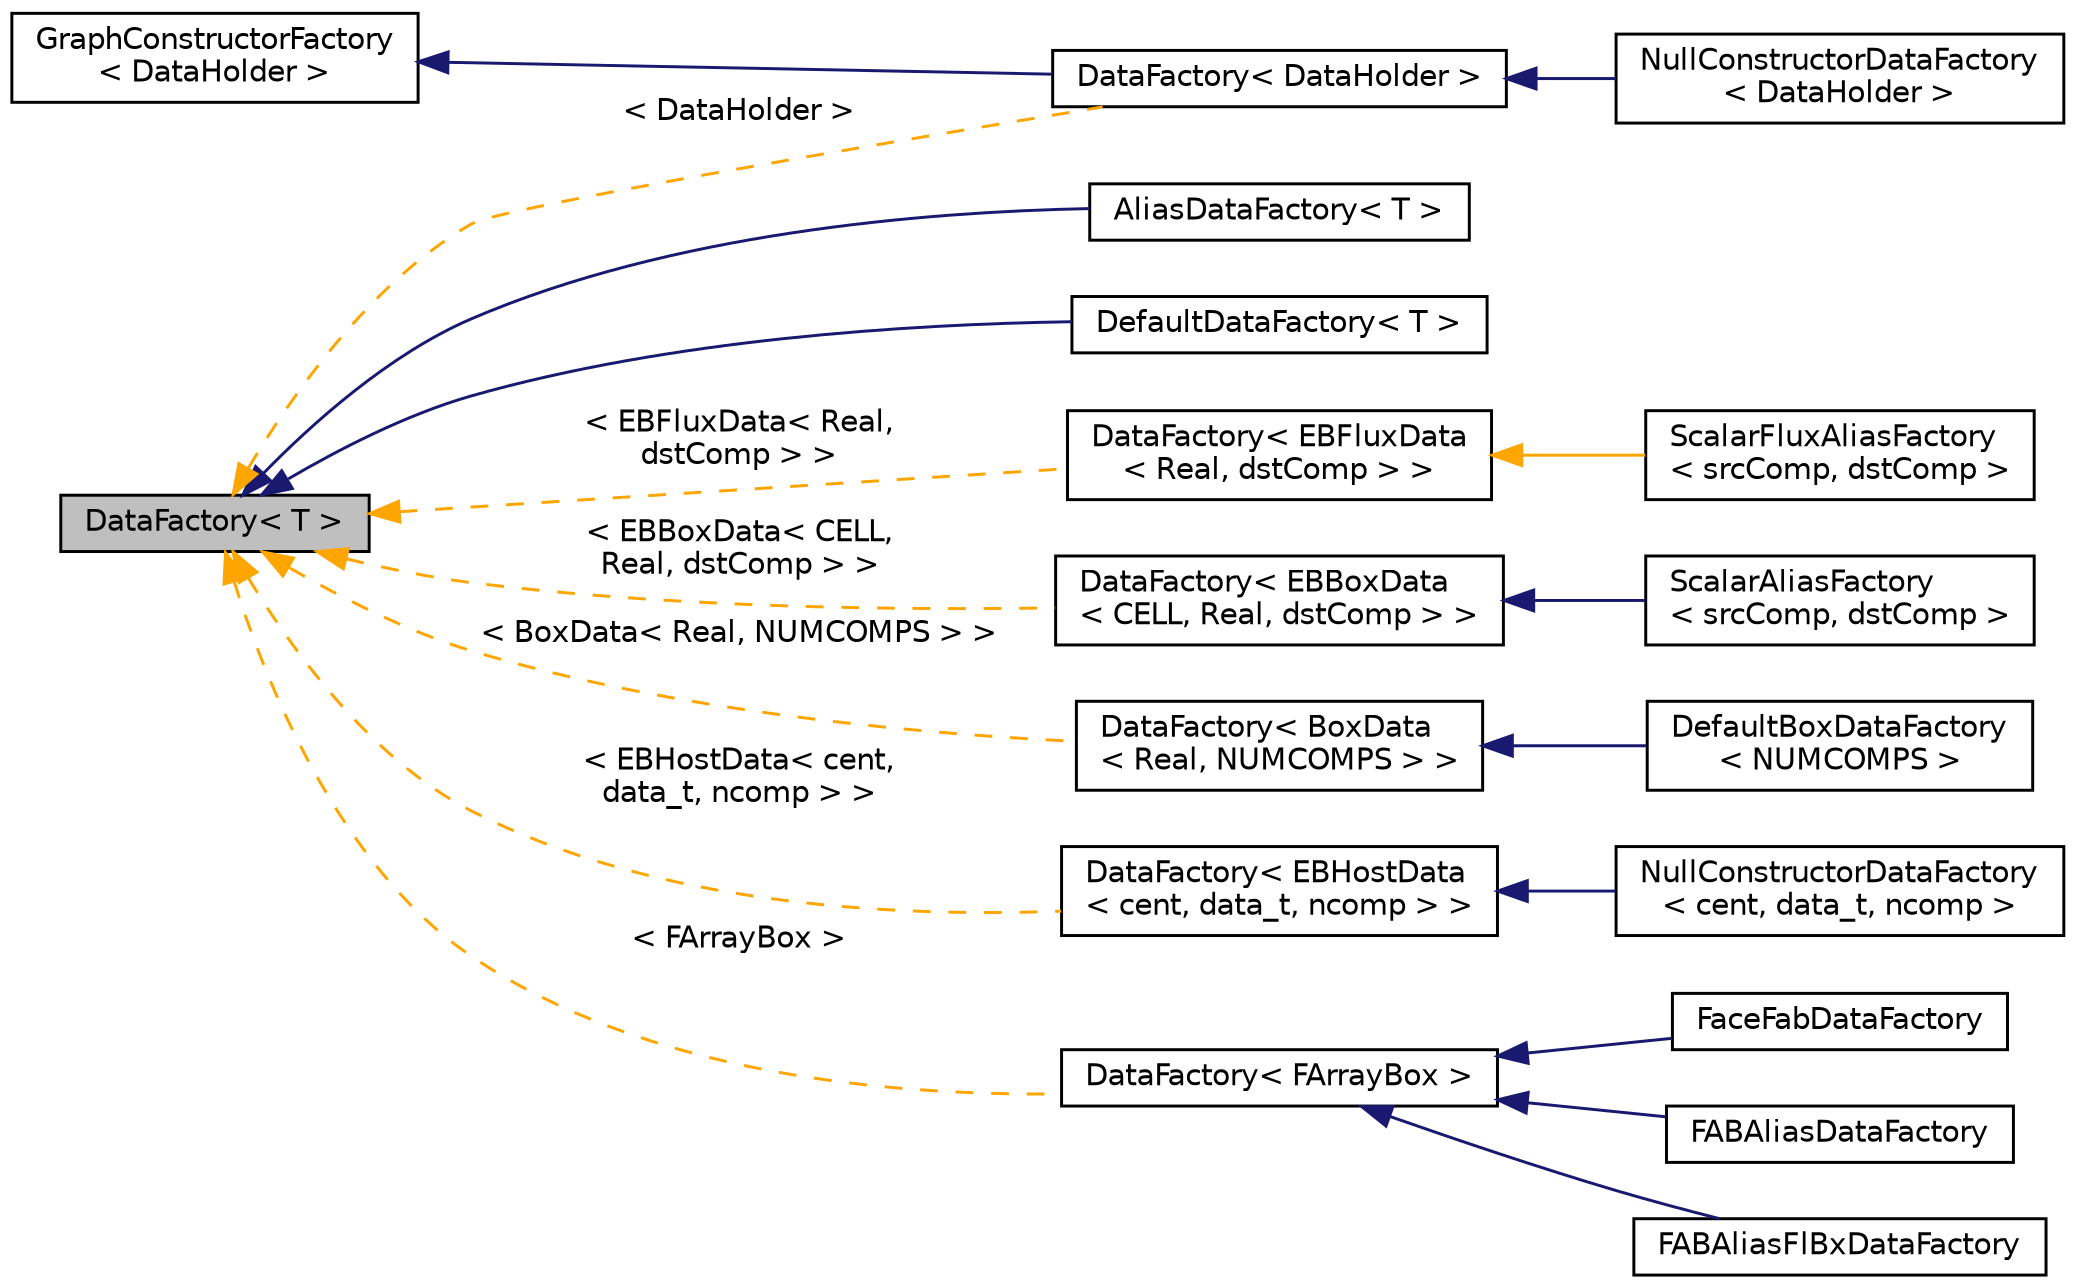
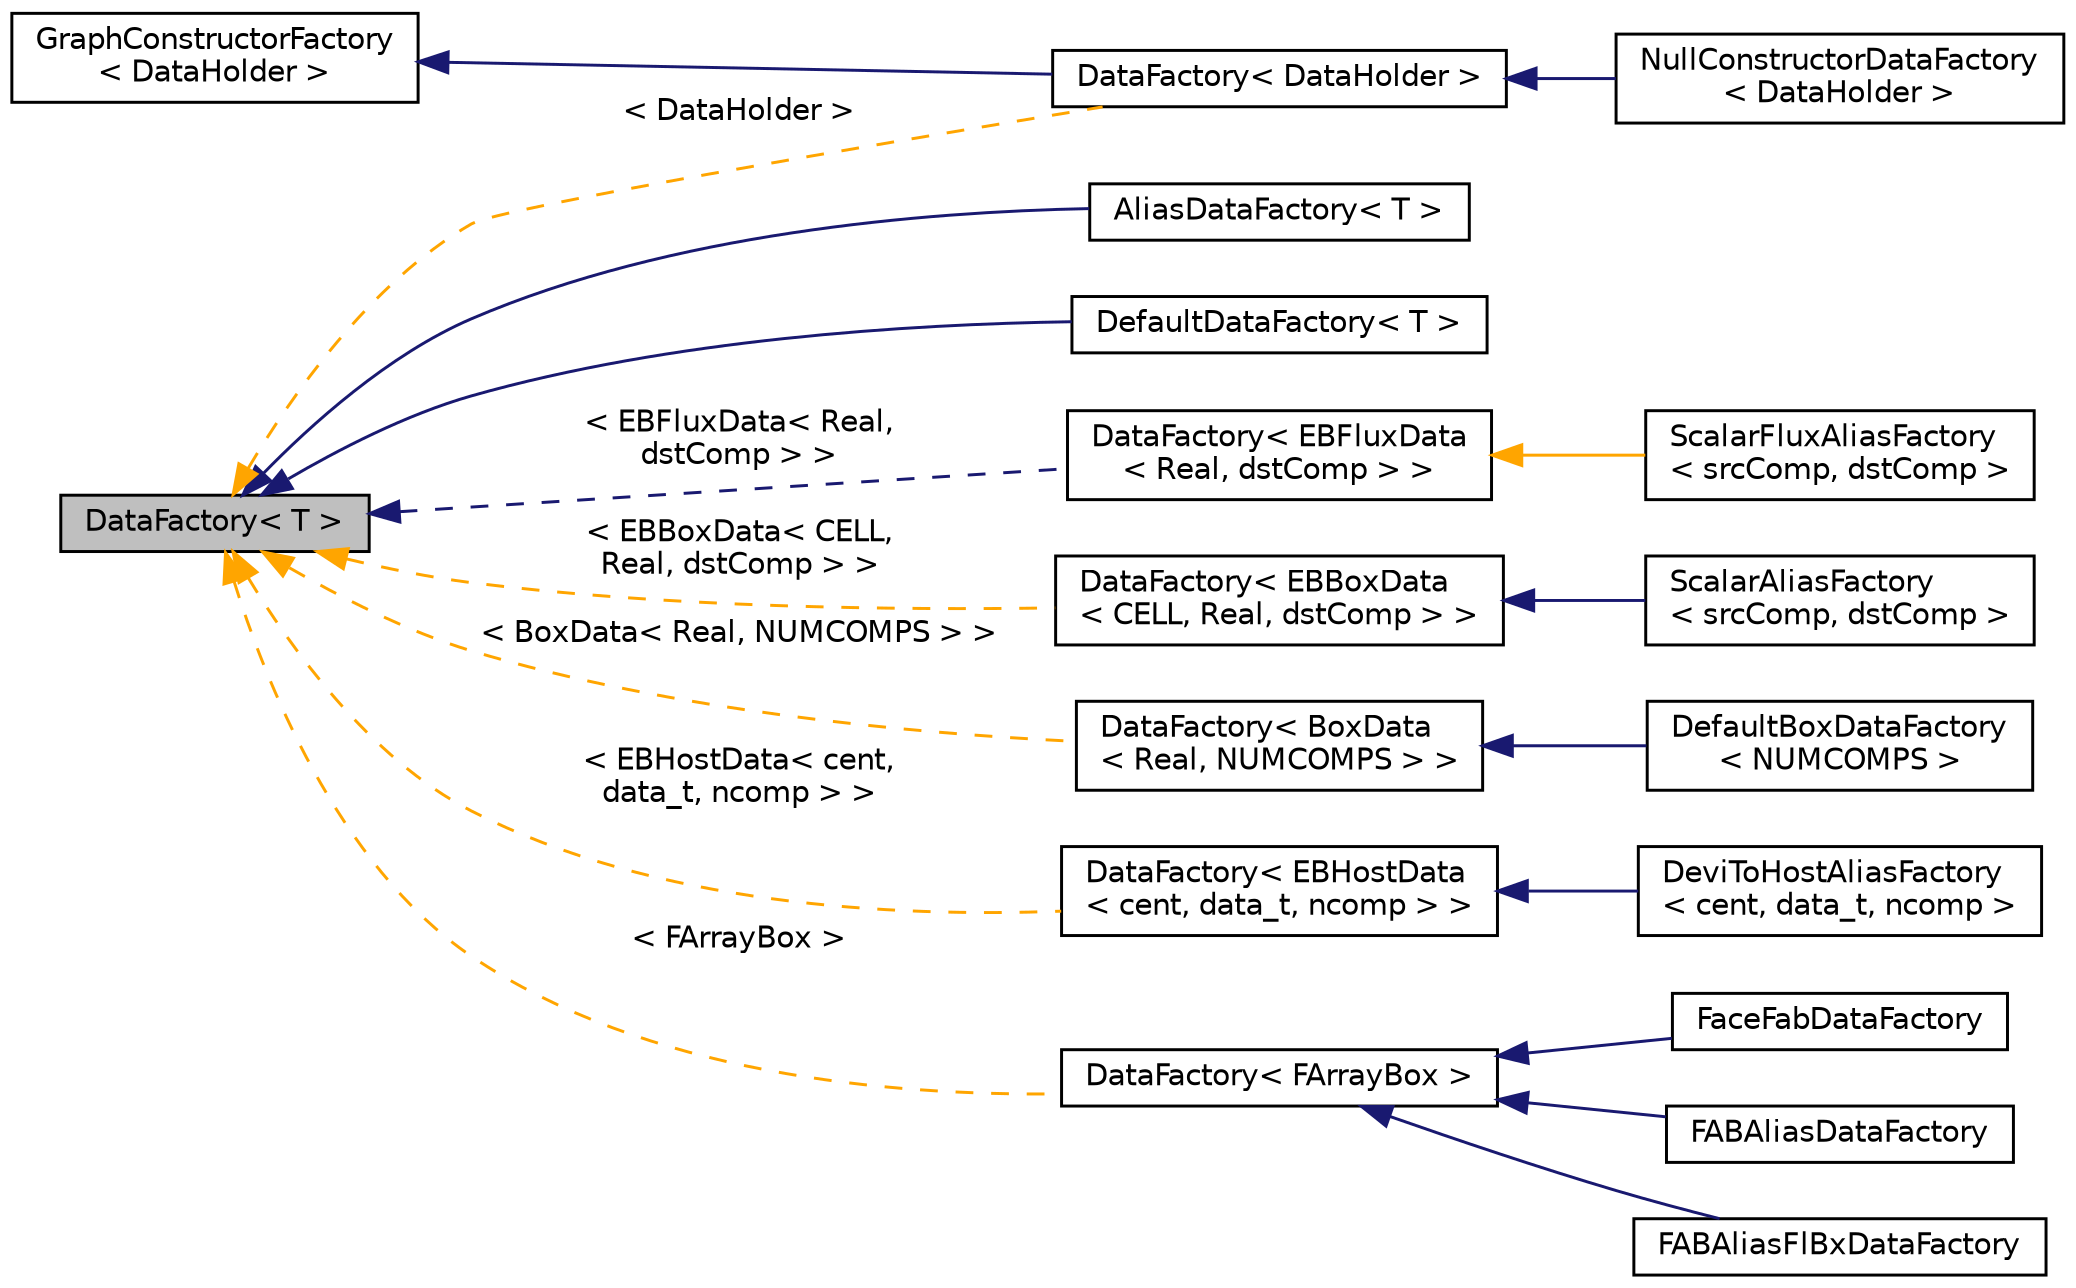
edge "DataFactory< EBFluxData < Real, dstComp > >" -> "DataFactory< T >": color orange -> midnightblue
node "NullConstructorDataFactory < cent, data_t, ncomp >": label "NullConstructorDataFactory < cent, data_t, ncomp >" -> "DeviToHostAliasFactory < cent, data_t, ncomp >"
